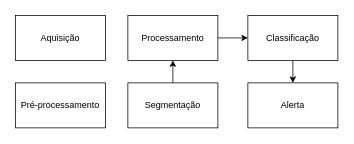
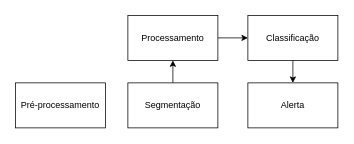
node "Aquisição": removed
